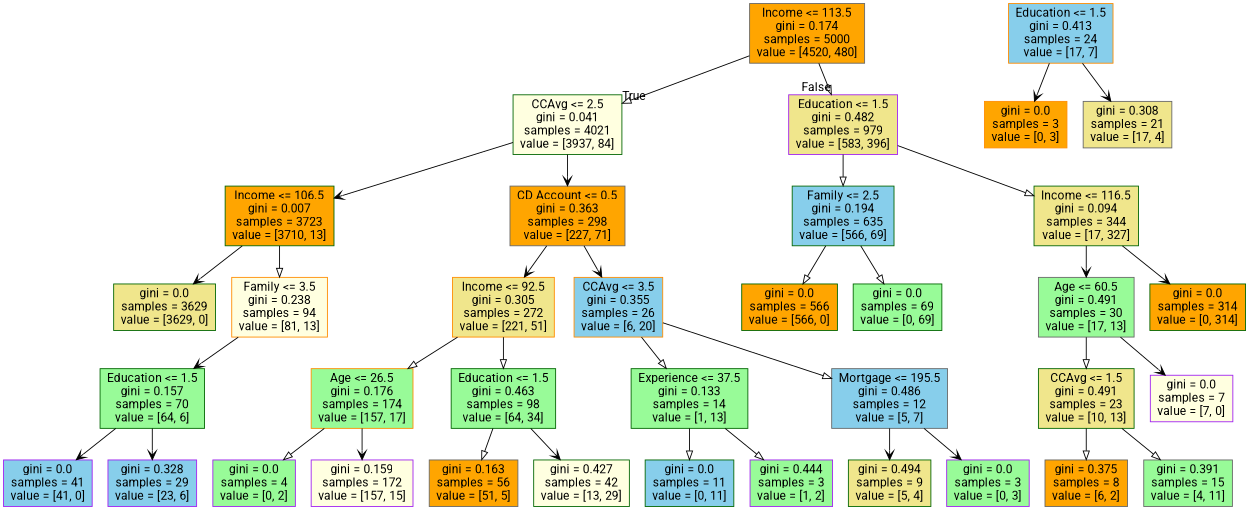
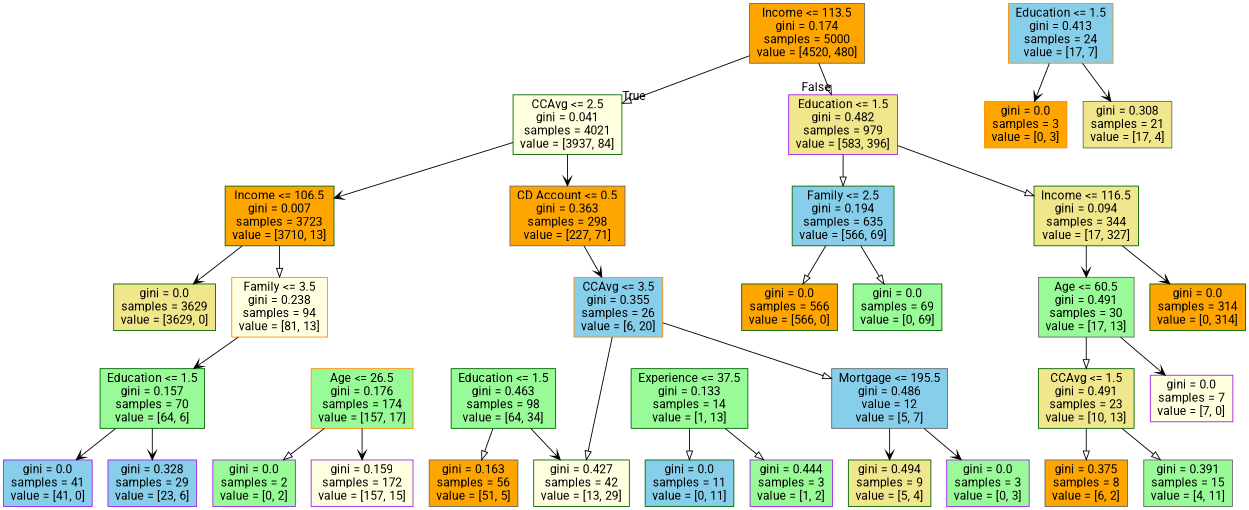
node "Income <= 92.5 gini = 0.305 samples = 272 value = [221, 51]": removed
edge "CCAvg <= 3.5 gini = 0.355 samples = 26 value = [6, 20]" -> "Experience <= 37.5 gini = 0.133 samples = 14 value = [1, 13]": now "CCAvg <= 3.5 gini = 0.355 samples = 26 value = [6, 20]" -> "gini = 0.427 samples = 42 value = [13, 29]"
node "Mortgage <= 195.5 gini = 0.486 samples = 12 value = [5, 7]": label "Mortgage <= 195.5 gini = 0.486 samples = 12 value = [5, 7]" -> "Mortgage <= 195.5 gini = 0.486 value = 12 value = [5, 7]"
node "gini = 0.0 samples = 4 value = [0, 2]": label "gini = 0.0 samples = 4 value = [0, 2]" -> "gini = 0.0 samples = 2 value = [0, 2]"
